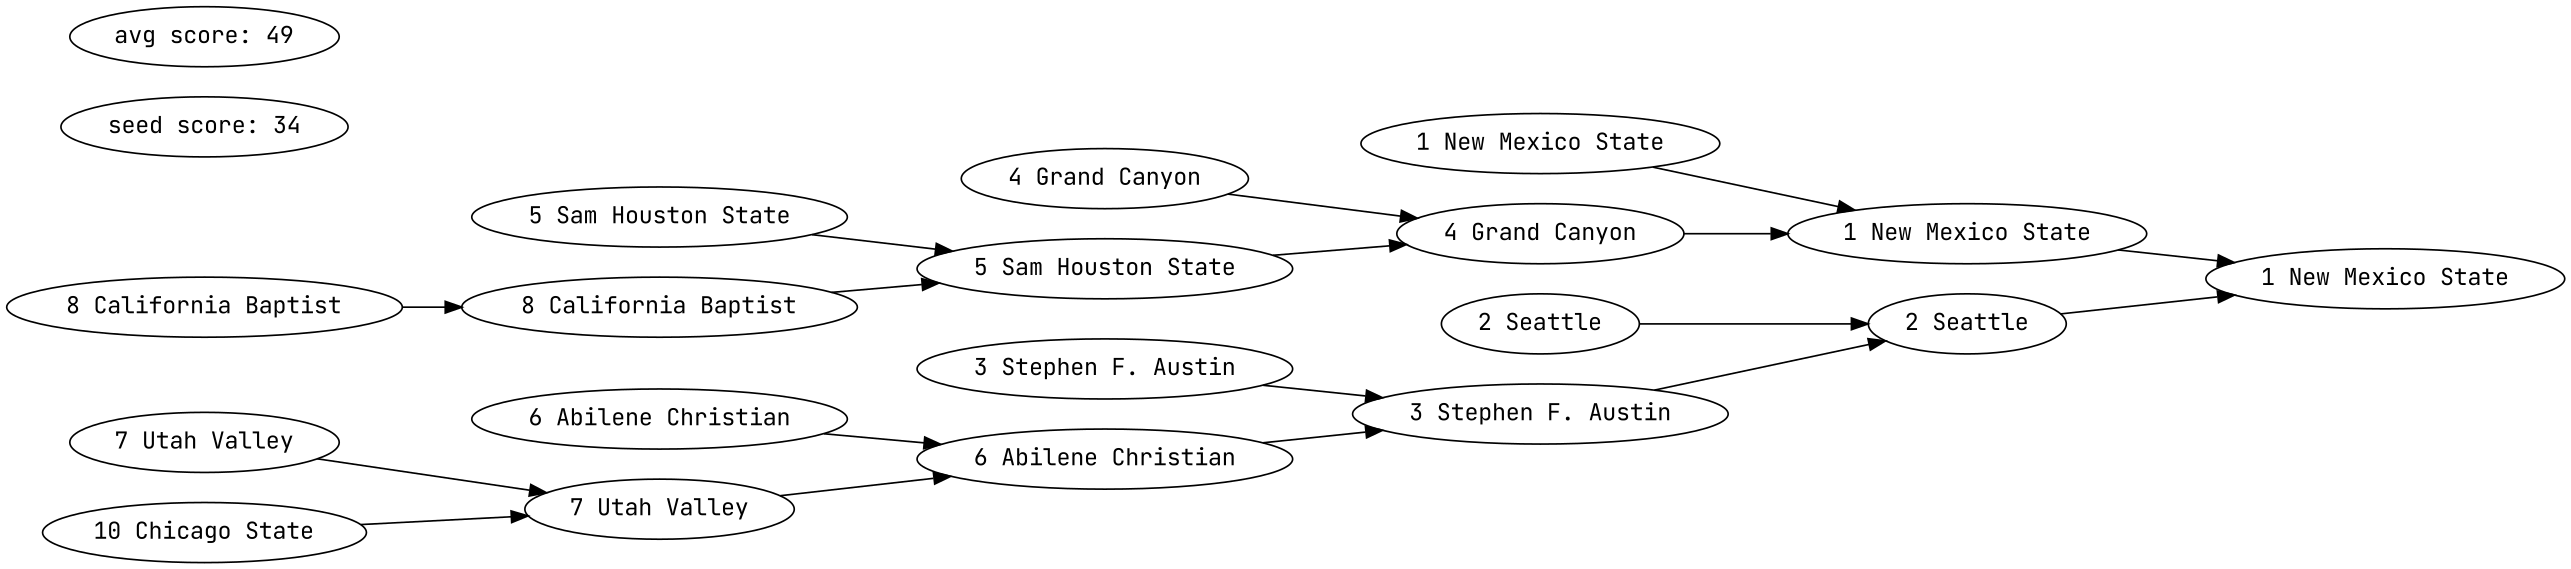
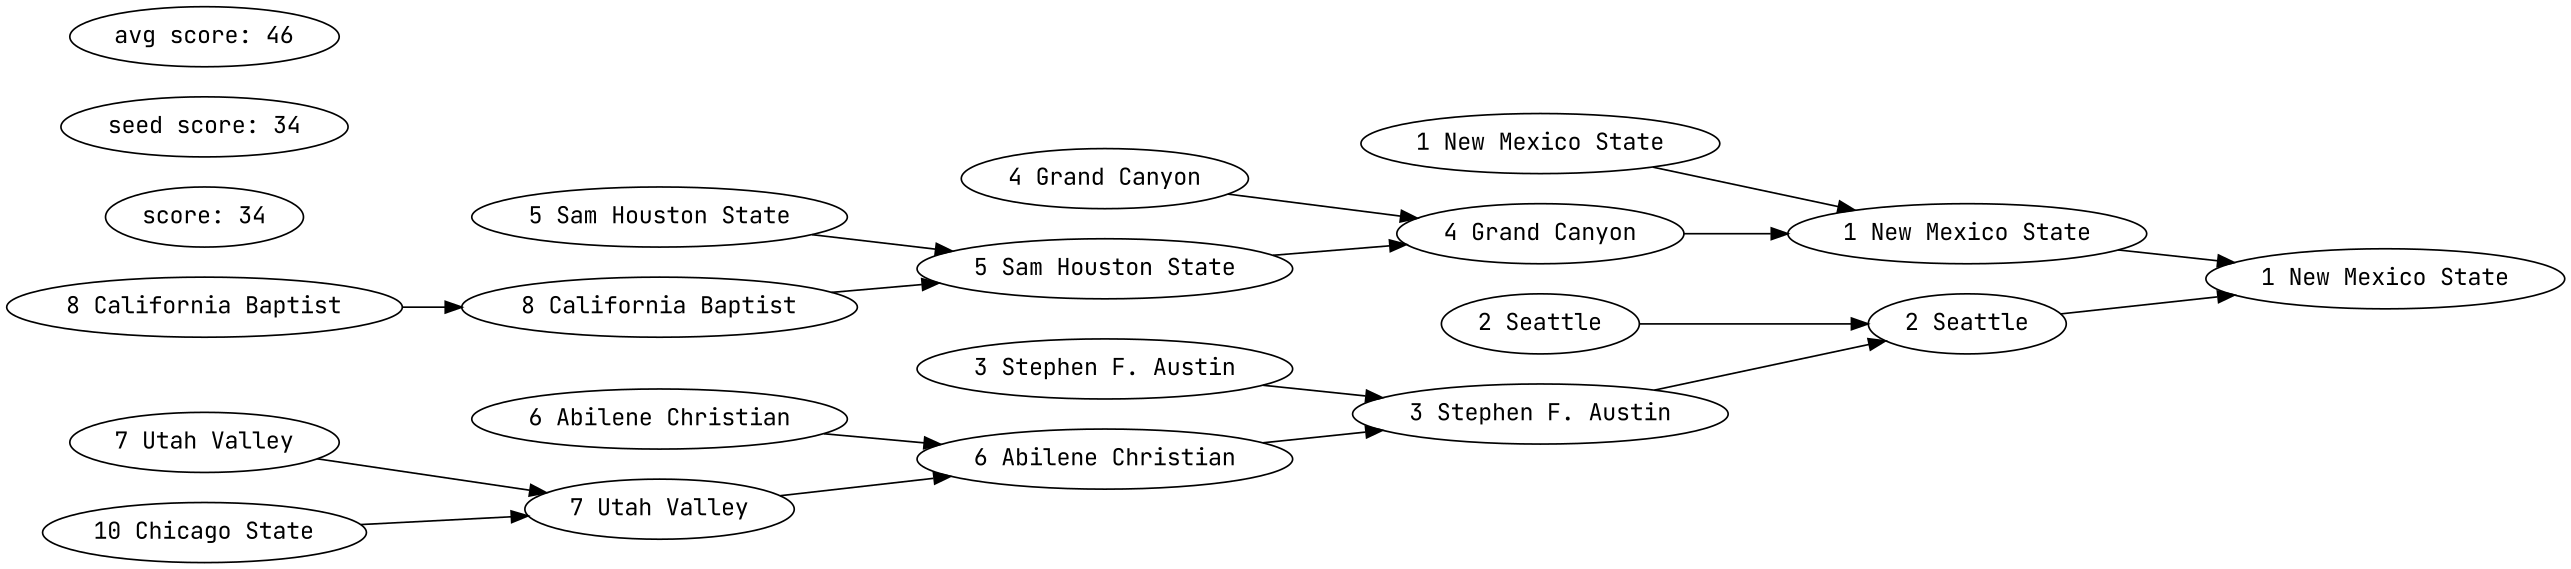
node "avg score: 49": label "avg score: 49" -> "avg score: 46"
node "score: 34": added
